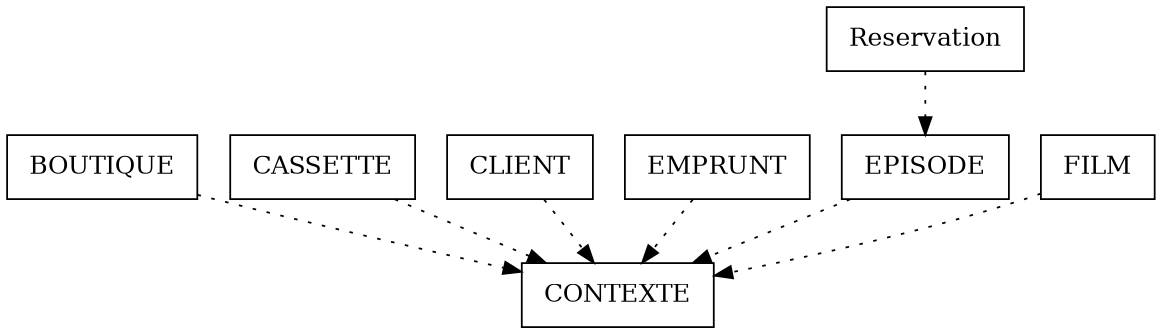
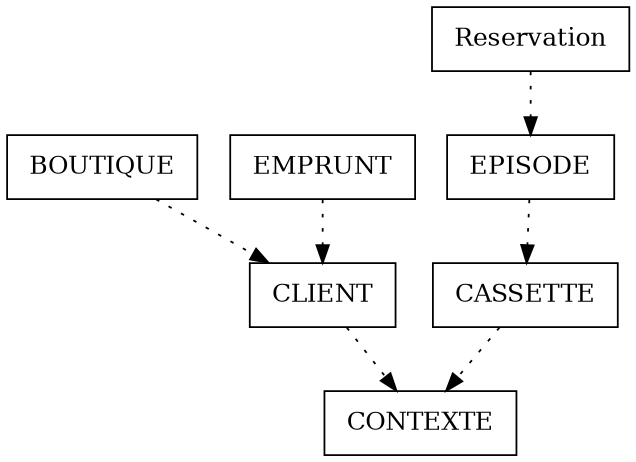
node "FILM": removed
edge "EMPRUNT" -> "CONTEXTE": now "EMPRUNT" -> "CLIENT"
edge "EPISODE" -> "CONTEXTE": now "EPISODE" -> "CASSETTE"
edge "BOUTIQUE" -> "CONTEXTE": now "BOUTIQUE" -> "CLIENT"
